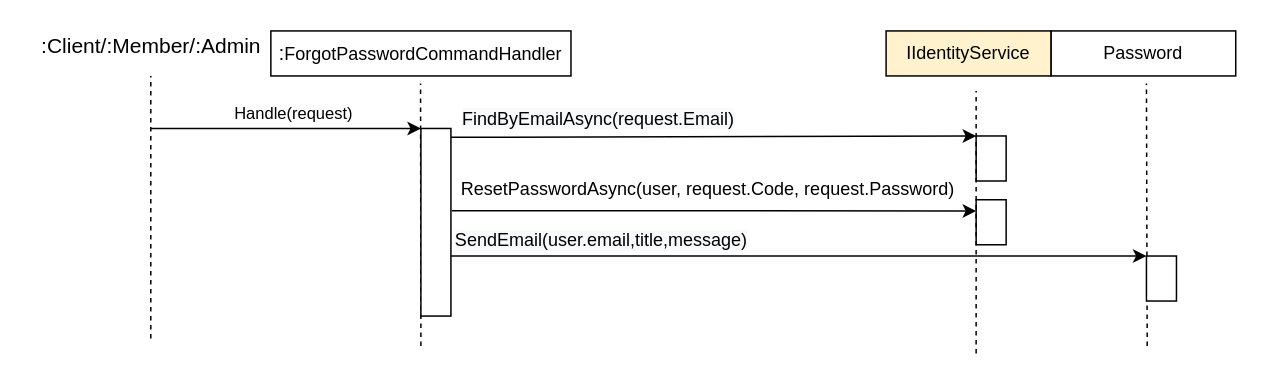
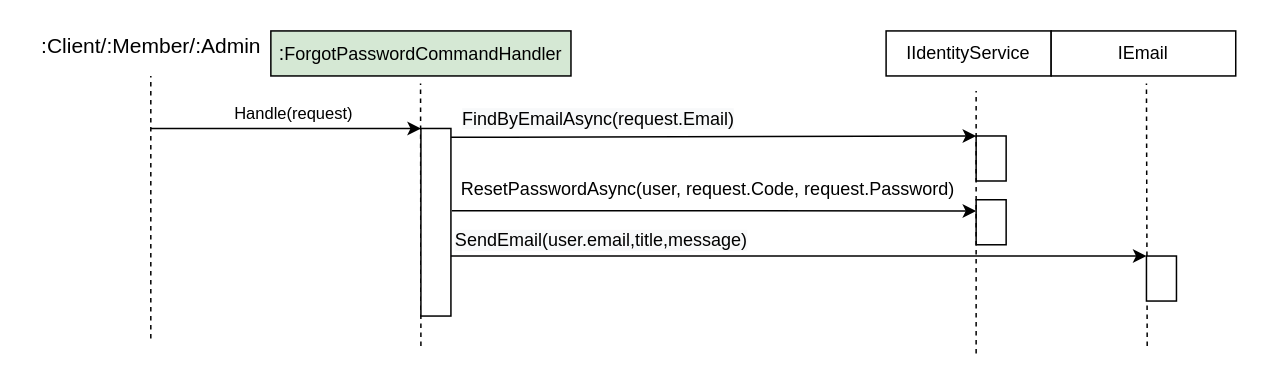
node ":ForgotPasswordCommandHandler": fillcolor #ffffff -> #d5e8d4
node "IIdentityService": fillcolor #fff2cc -> #ffffff
node "Password": label "Password" -> "IEmail"
